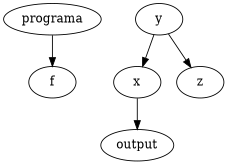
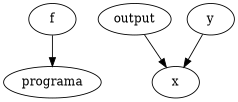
edge "programa" -> "f": reversed
node "z": removed
edge "x" -> "output": reversed
